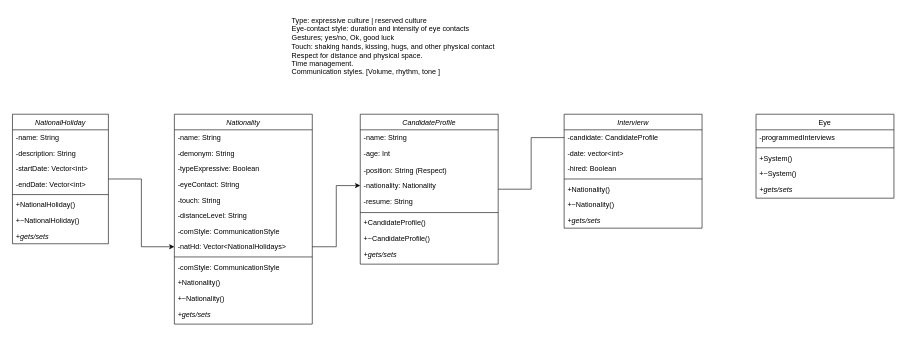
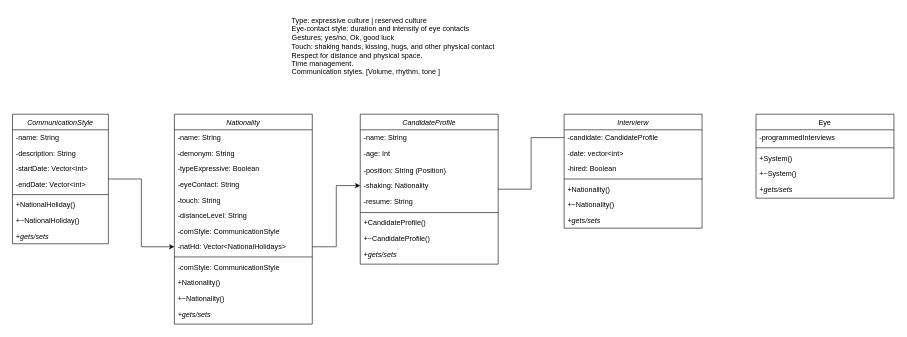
node "NationalHoliday": label "NationalHoliday" -> "CommunicationStyle"
node "-position: String (Respect)": label "-position: String (Respect)" -> "-position: String (Position)"
node "-nationality: Nationality": label "-nationality: Nationality" -> "-shaking: Nationality"
